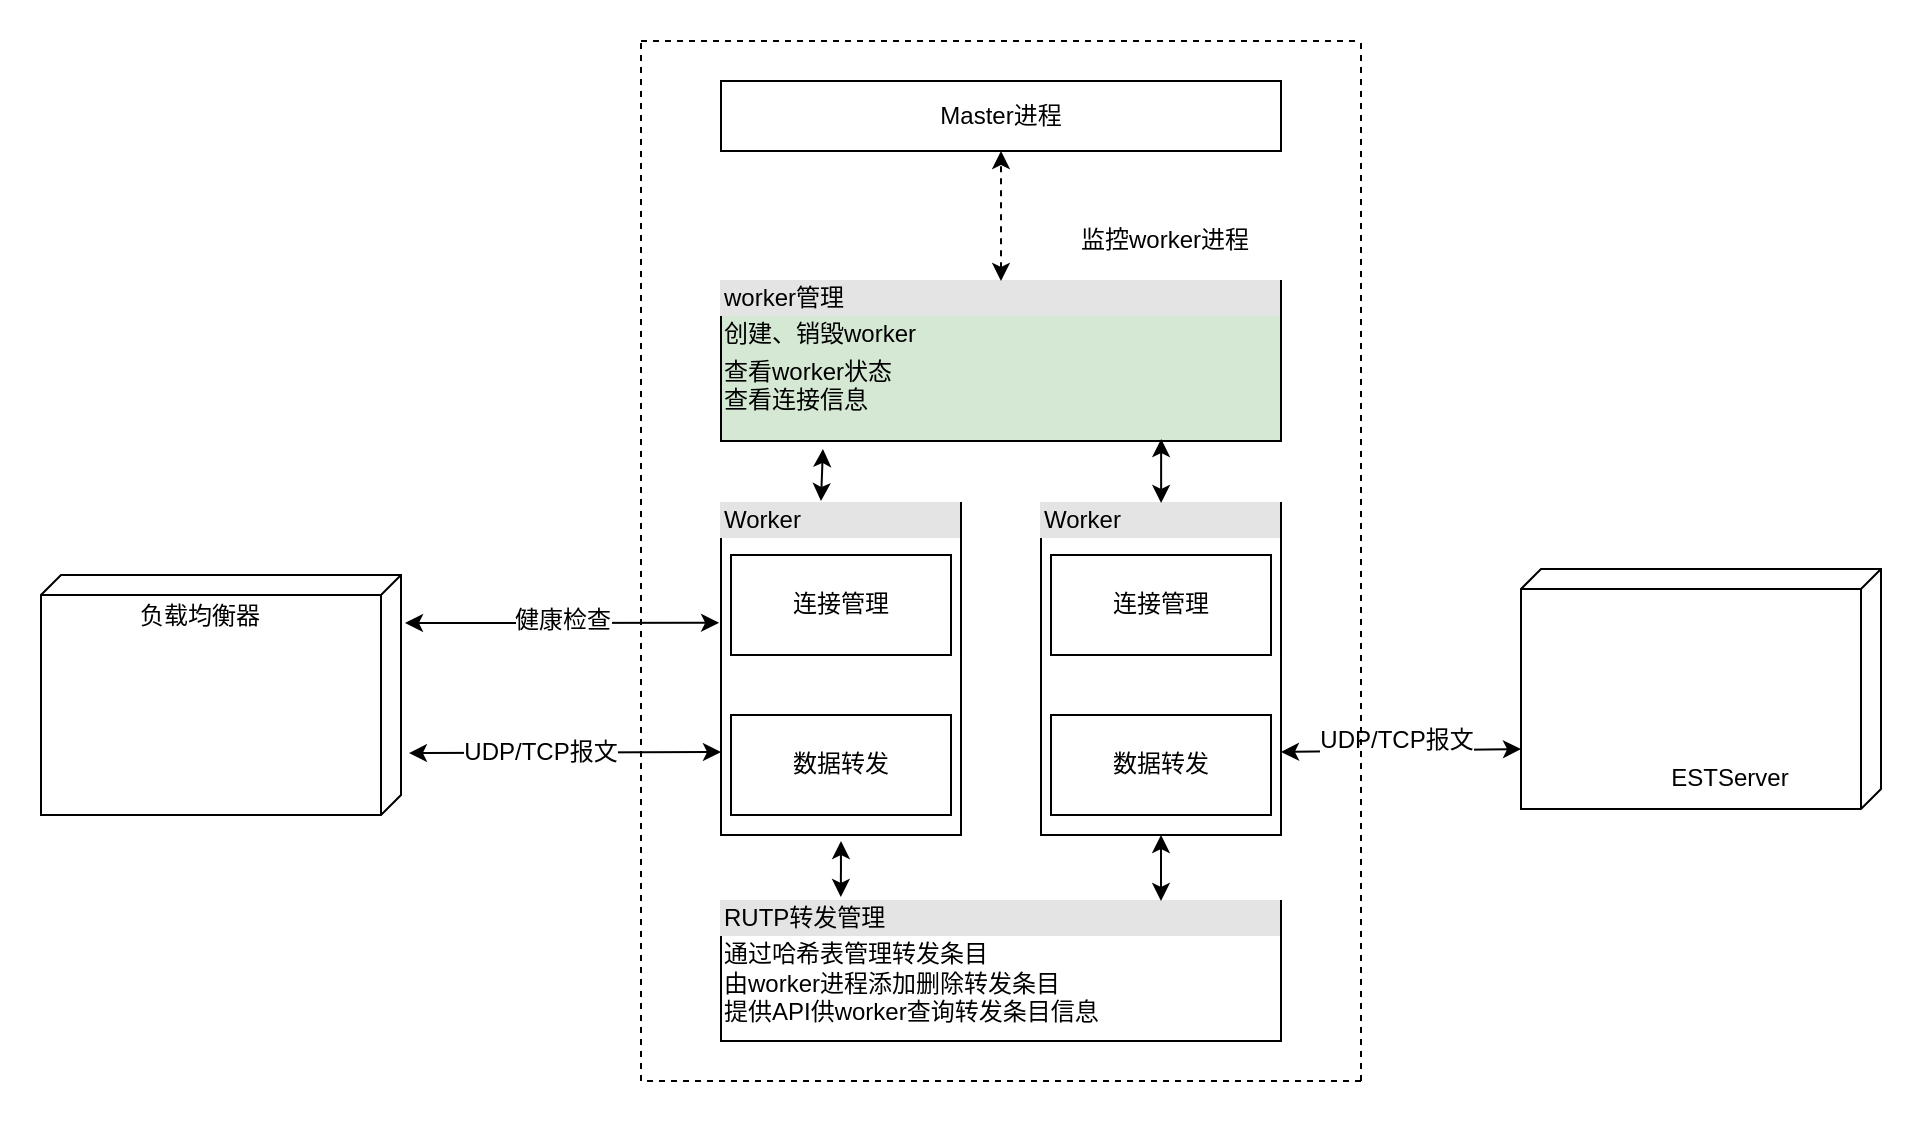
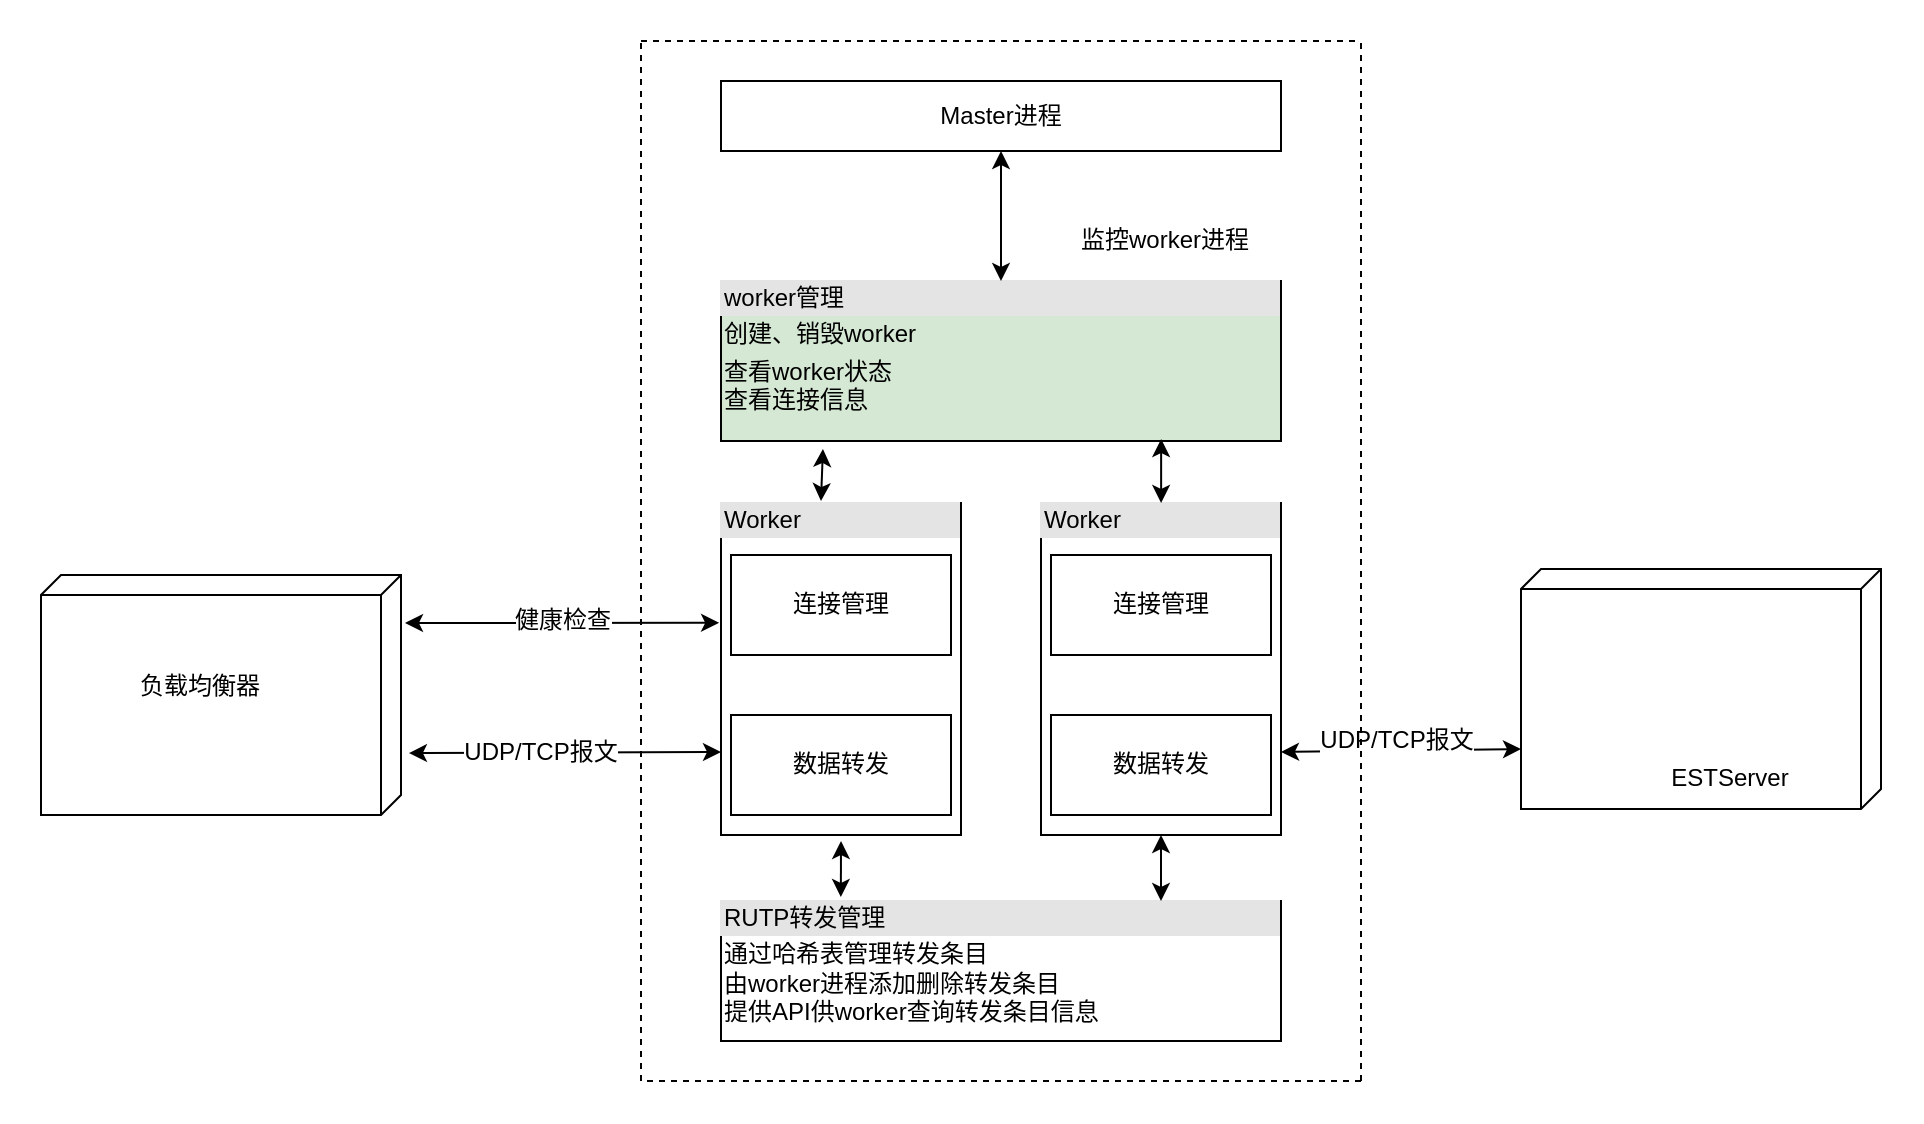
edge "Master进程" -- "worker管理 创建、销毁worker 查看worker状态 查看连接信息": style dashed -> solid
node "负载均衡器": moved (201, 617) -> (201, 687)
